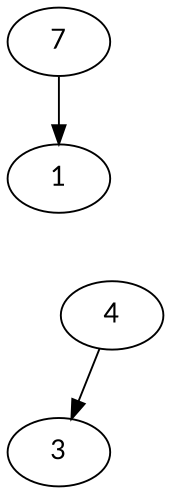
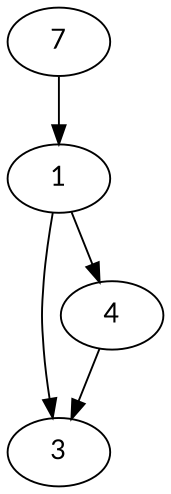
edge "1" -> "4": added
edge "1" -> "3": added
